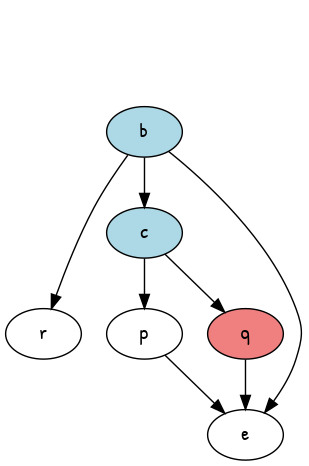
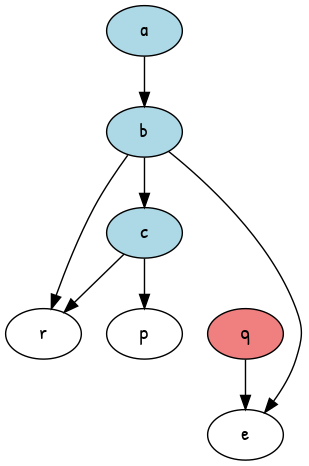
node "a": added
edge "c" -> "q": now "c" -> "r"
edge "p" -> "e": removed
